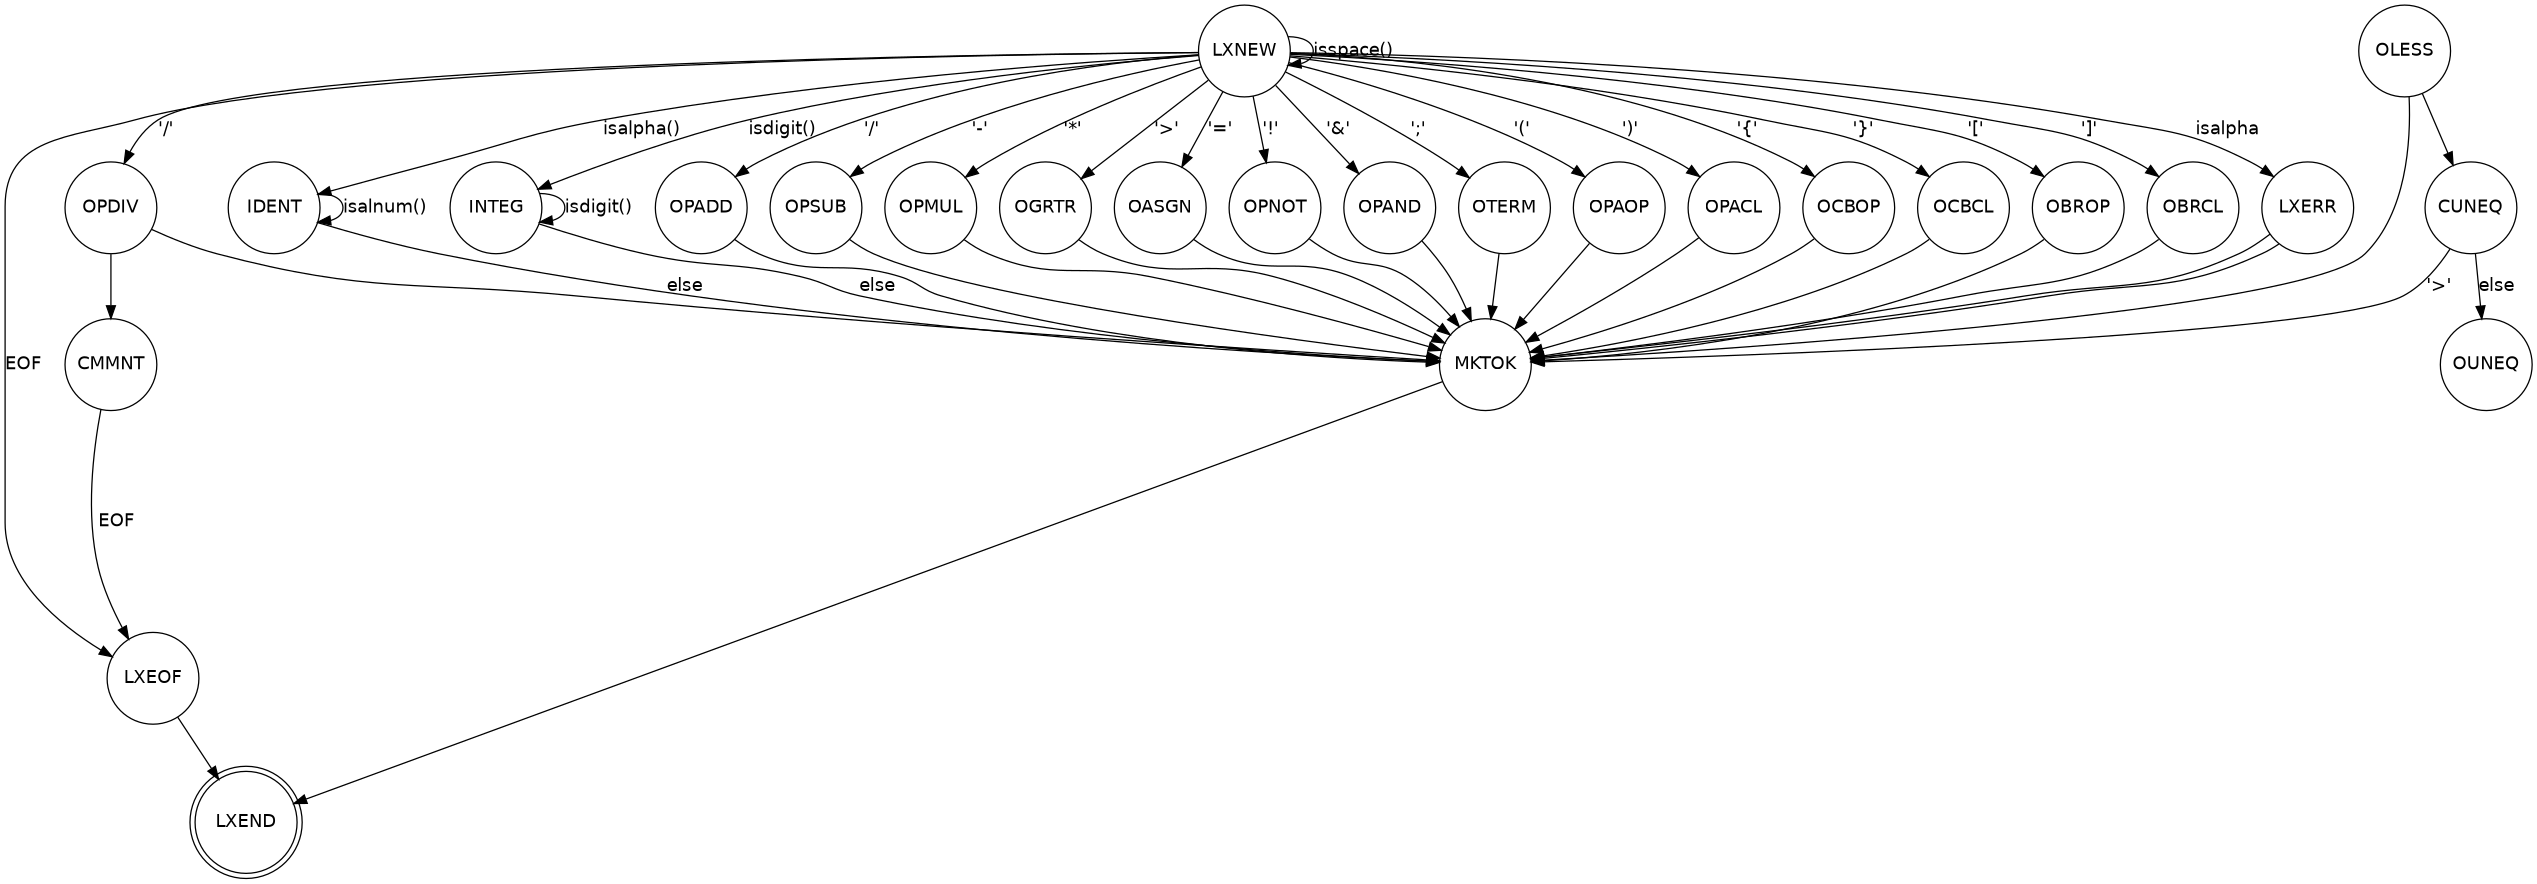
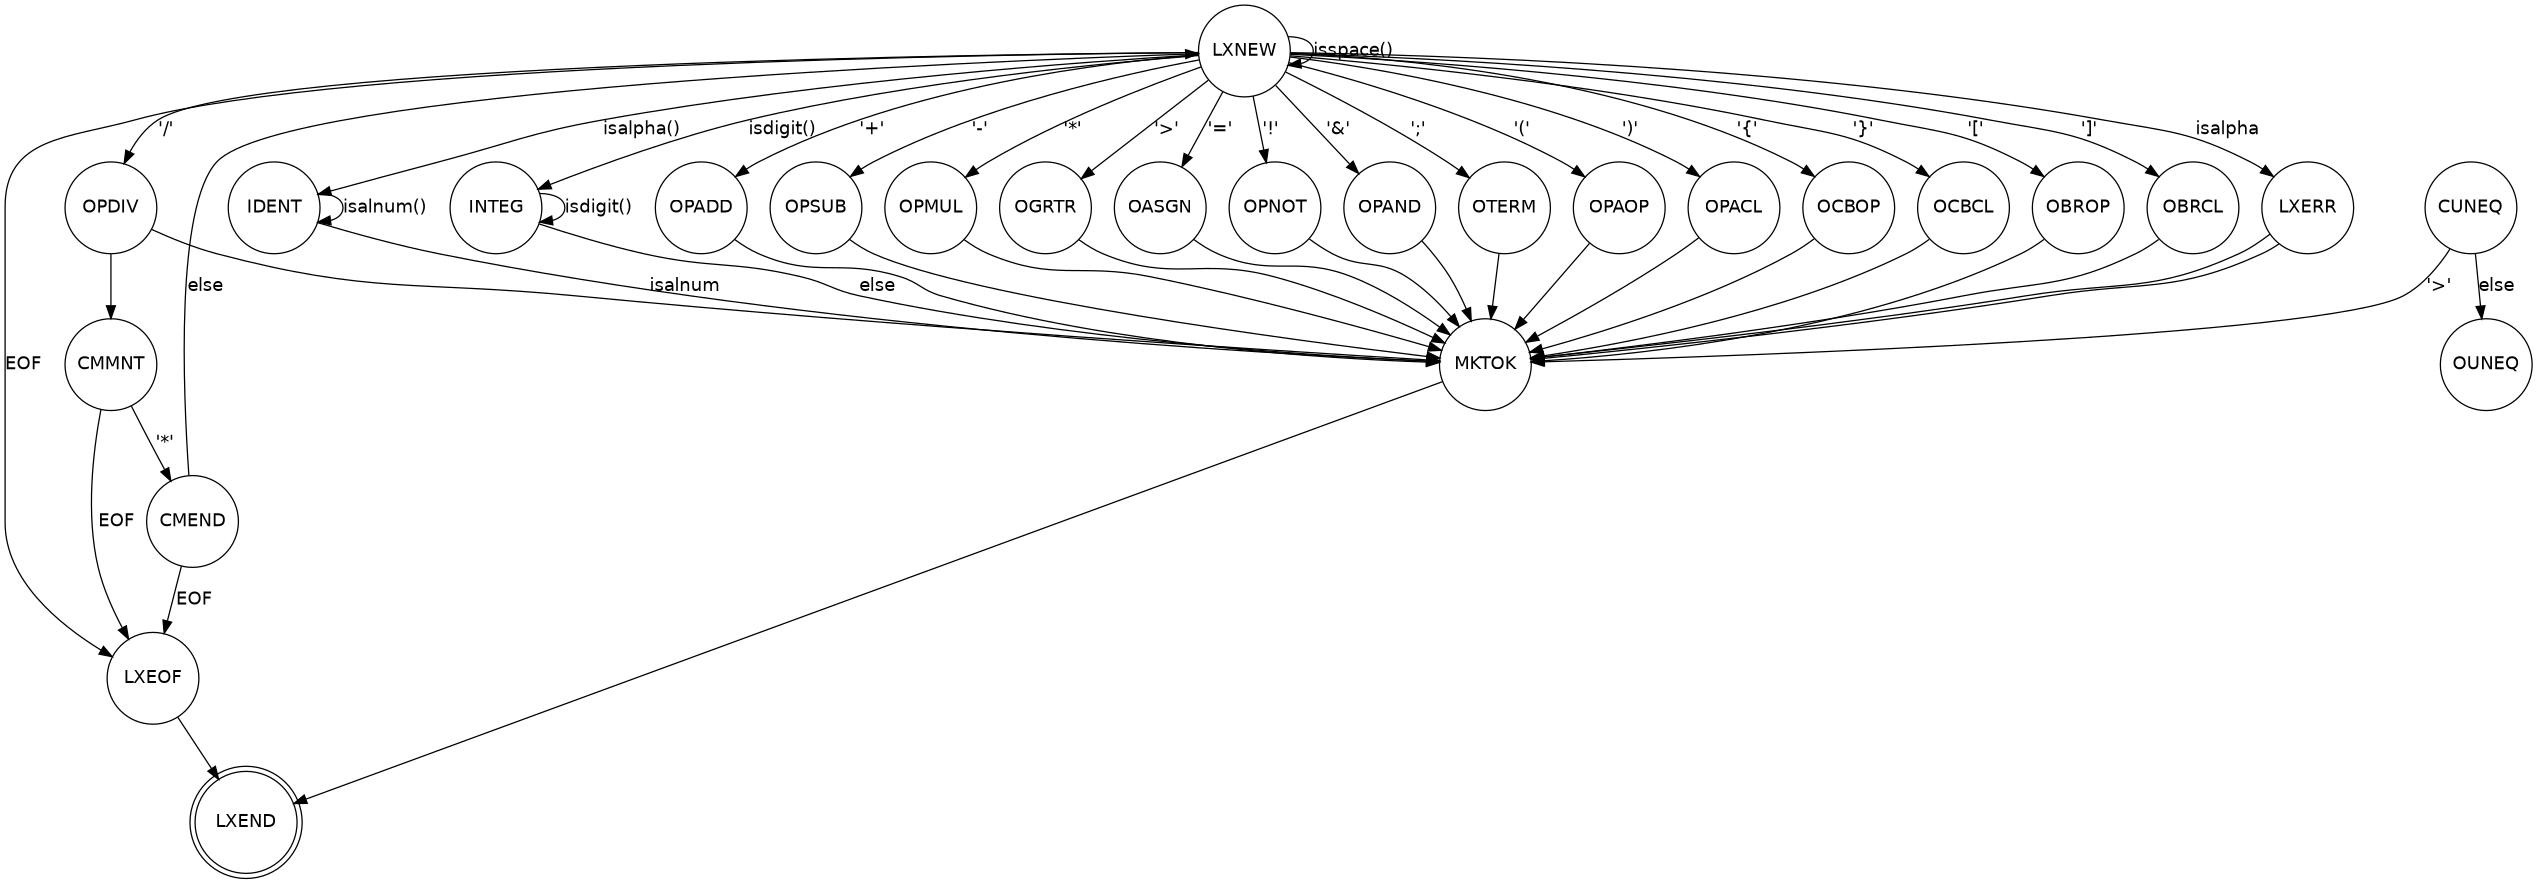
node "OLESS": removed
edge "LXNEW" -> "OPADD": label "'/'" -> "'+'"
edge "IDENT" -> "MKTOK": label "else" -> "isalnum"
node "CMEND": added
